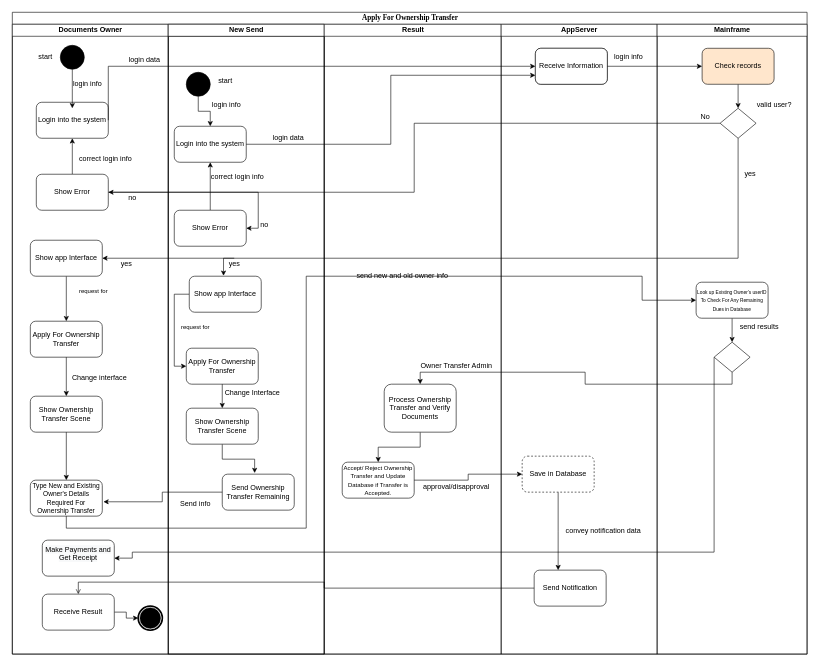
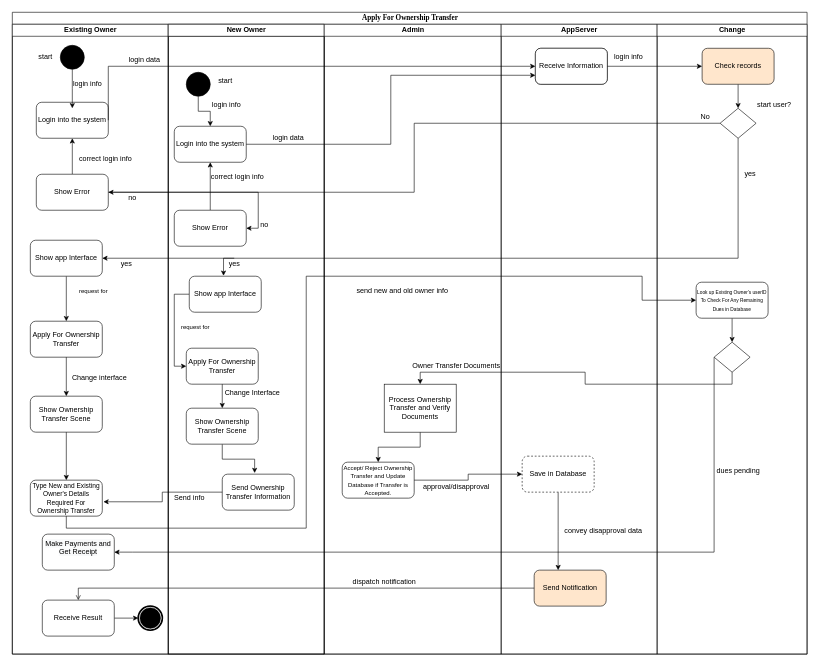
node "Documents Owner": label "Documents Owner" -> "Existing Owner"
node "New Send": label "New Send" -> "New Owner"
node "Result": label "Result" -> "Admin"
node "Mainframe": label "Mainframe" -> "Change"
node "valid user?": label "valid user?" -> "start user?"
node "send new and old owner info": moved (402, 276) -> (402, 291)
node "send results": removed
node "Owner Transfer Admin": label "Owner Transfer Admin" -> "Owner Transfer Documents"
node "Process Ownership Transfer and Verify Documents": shape rounded rectangle -> rectangle
node "dues pending": added
node "Send Ownership Transfer Remaining": label "Send Ownership Transfer Remaining" -> "Send Ownership Transfer Information"
node "Send info": moved (195, 504) -> (189, 498)
node "convey notification data": label "convey notification data" -> "convey disapproval data"
node "Make Payments and Get Receipt": moved (78, 558) -> (78, 552)
node "dispatch notification": added
node "Send Notification": fillcolor #ffffff -> #ffe6cc
node "Receive Result": moved (78, 612) -> (78, 618)
